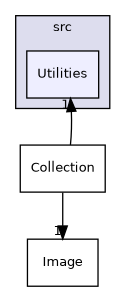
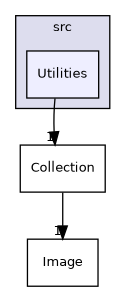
edge "Collection" -> "Utilities": reversed
